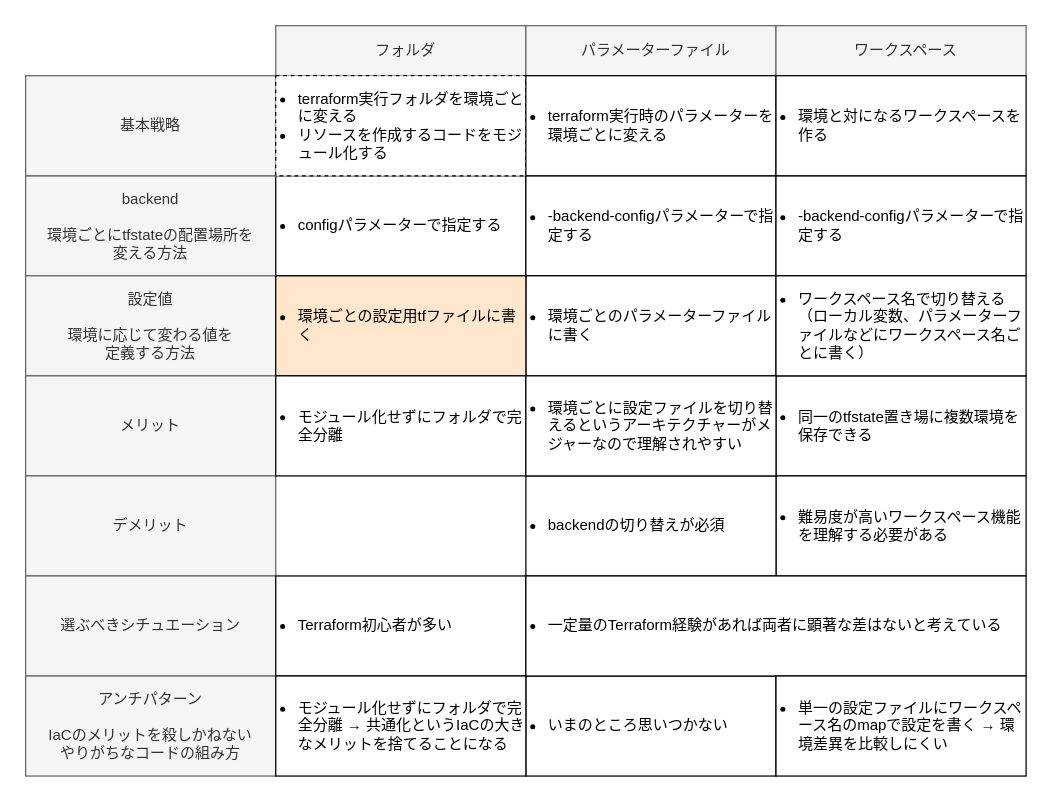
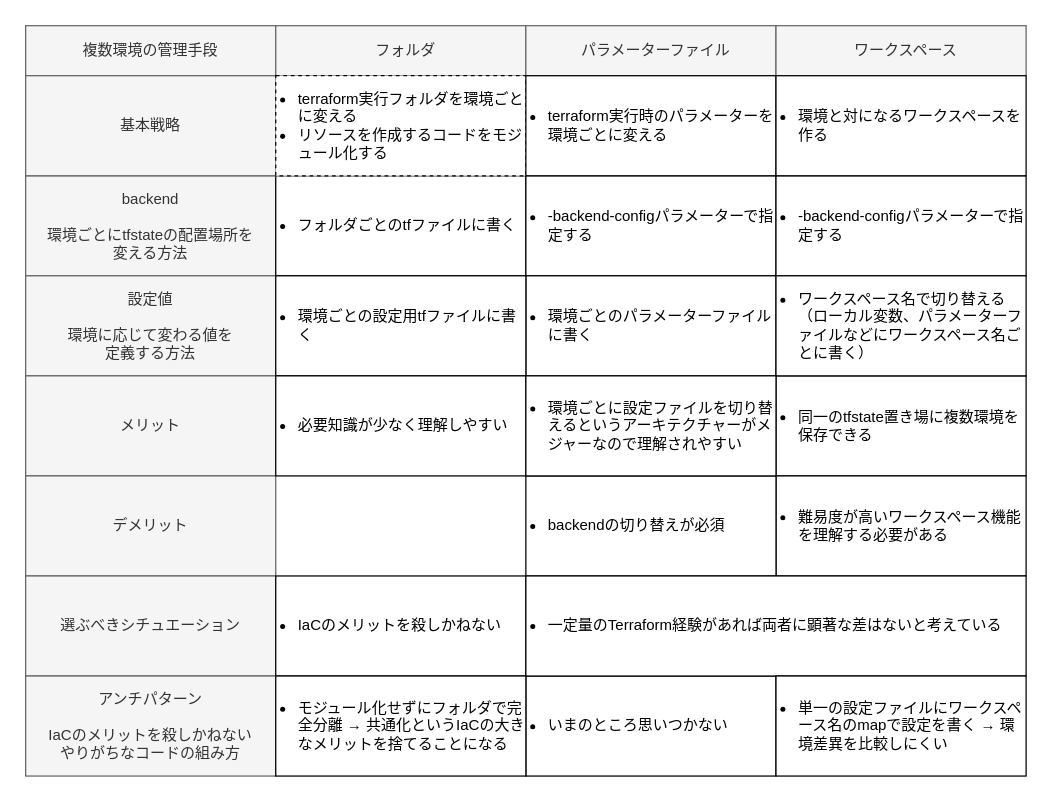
node "複数環境の管理手段": added
node "configパラメーターで指定する": label "configパラメーターで指定する" -> "フォルダごとのtfファイルに書く"
node "環境ごとの設定用tfファイルに書く": fillcolor #ffe6cc -> #ffffff
node "モジュール化せずにフォルダで完全分離": label "モジュール化せずにフォルダで完全分離" -> "必要知識が少なく理解しやすい"
node "Terraform初心者が多い": label "Terraform初心者が多い" -> "IaCのメリットを殺しかねない"
